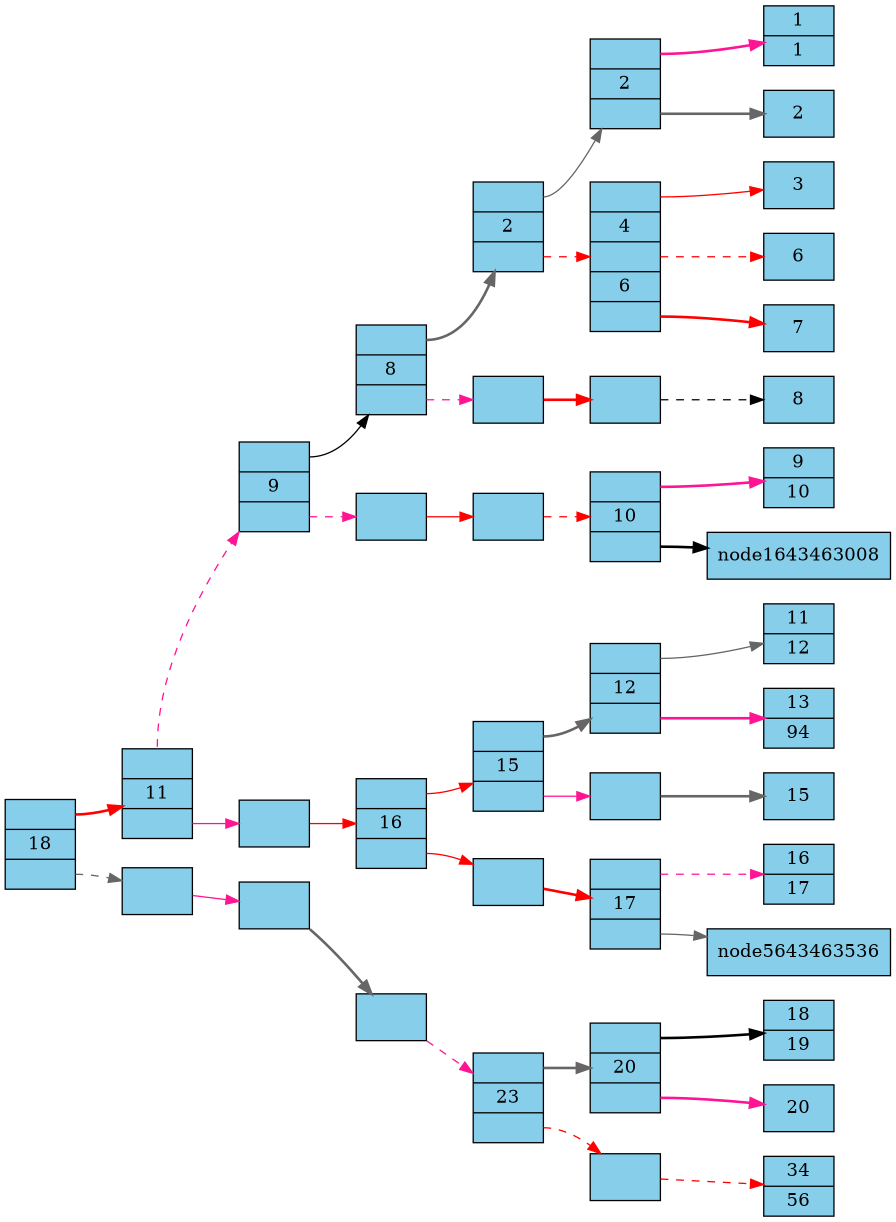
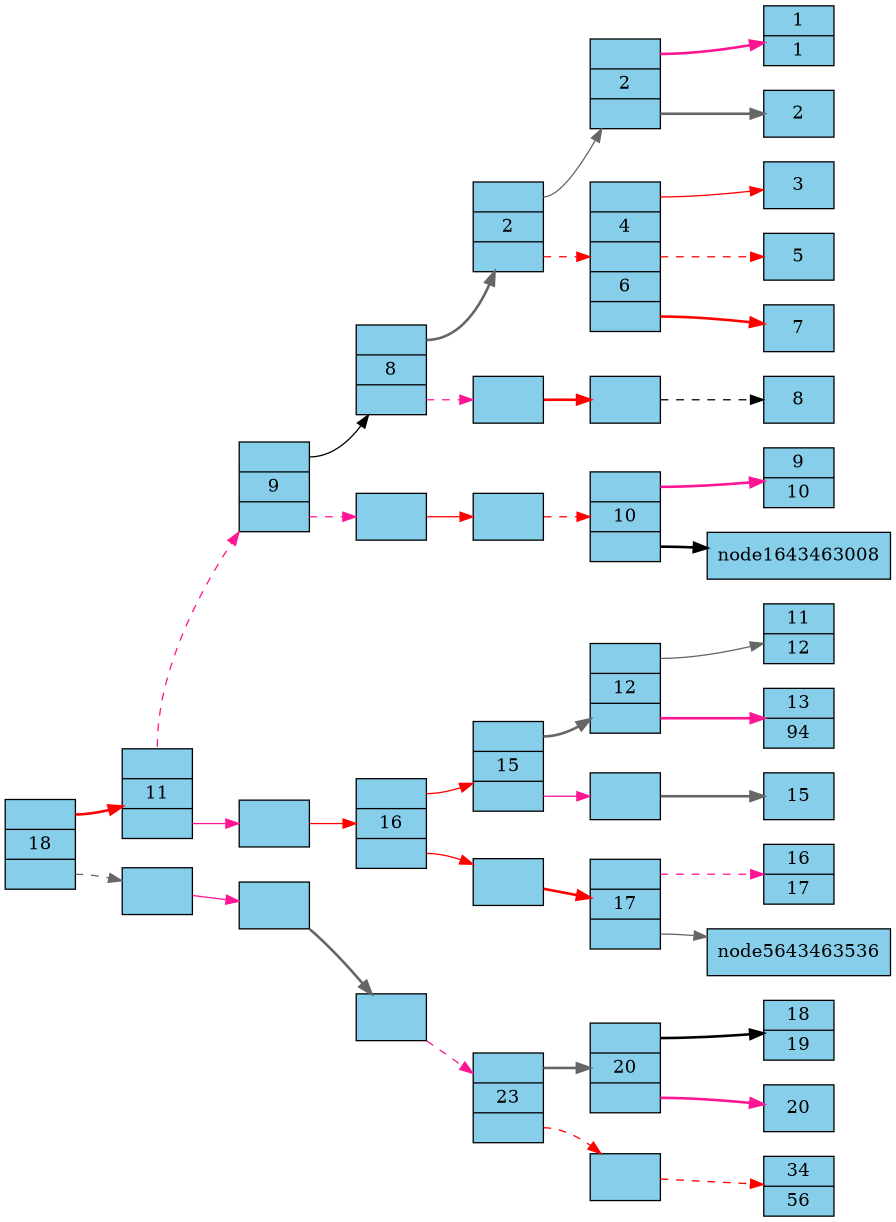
node "6": label "6" -> "5"
